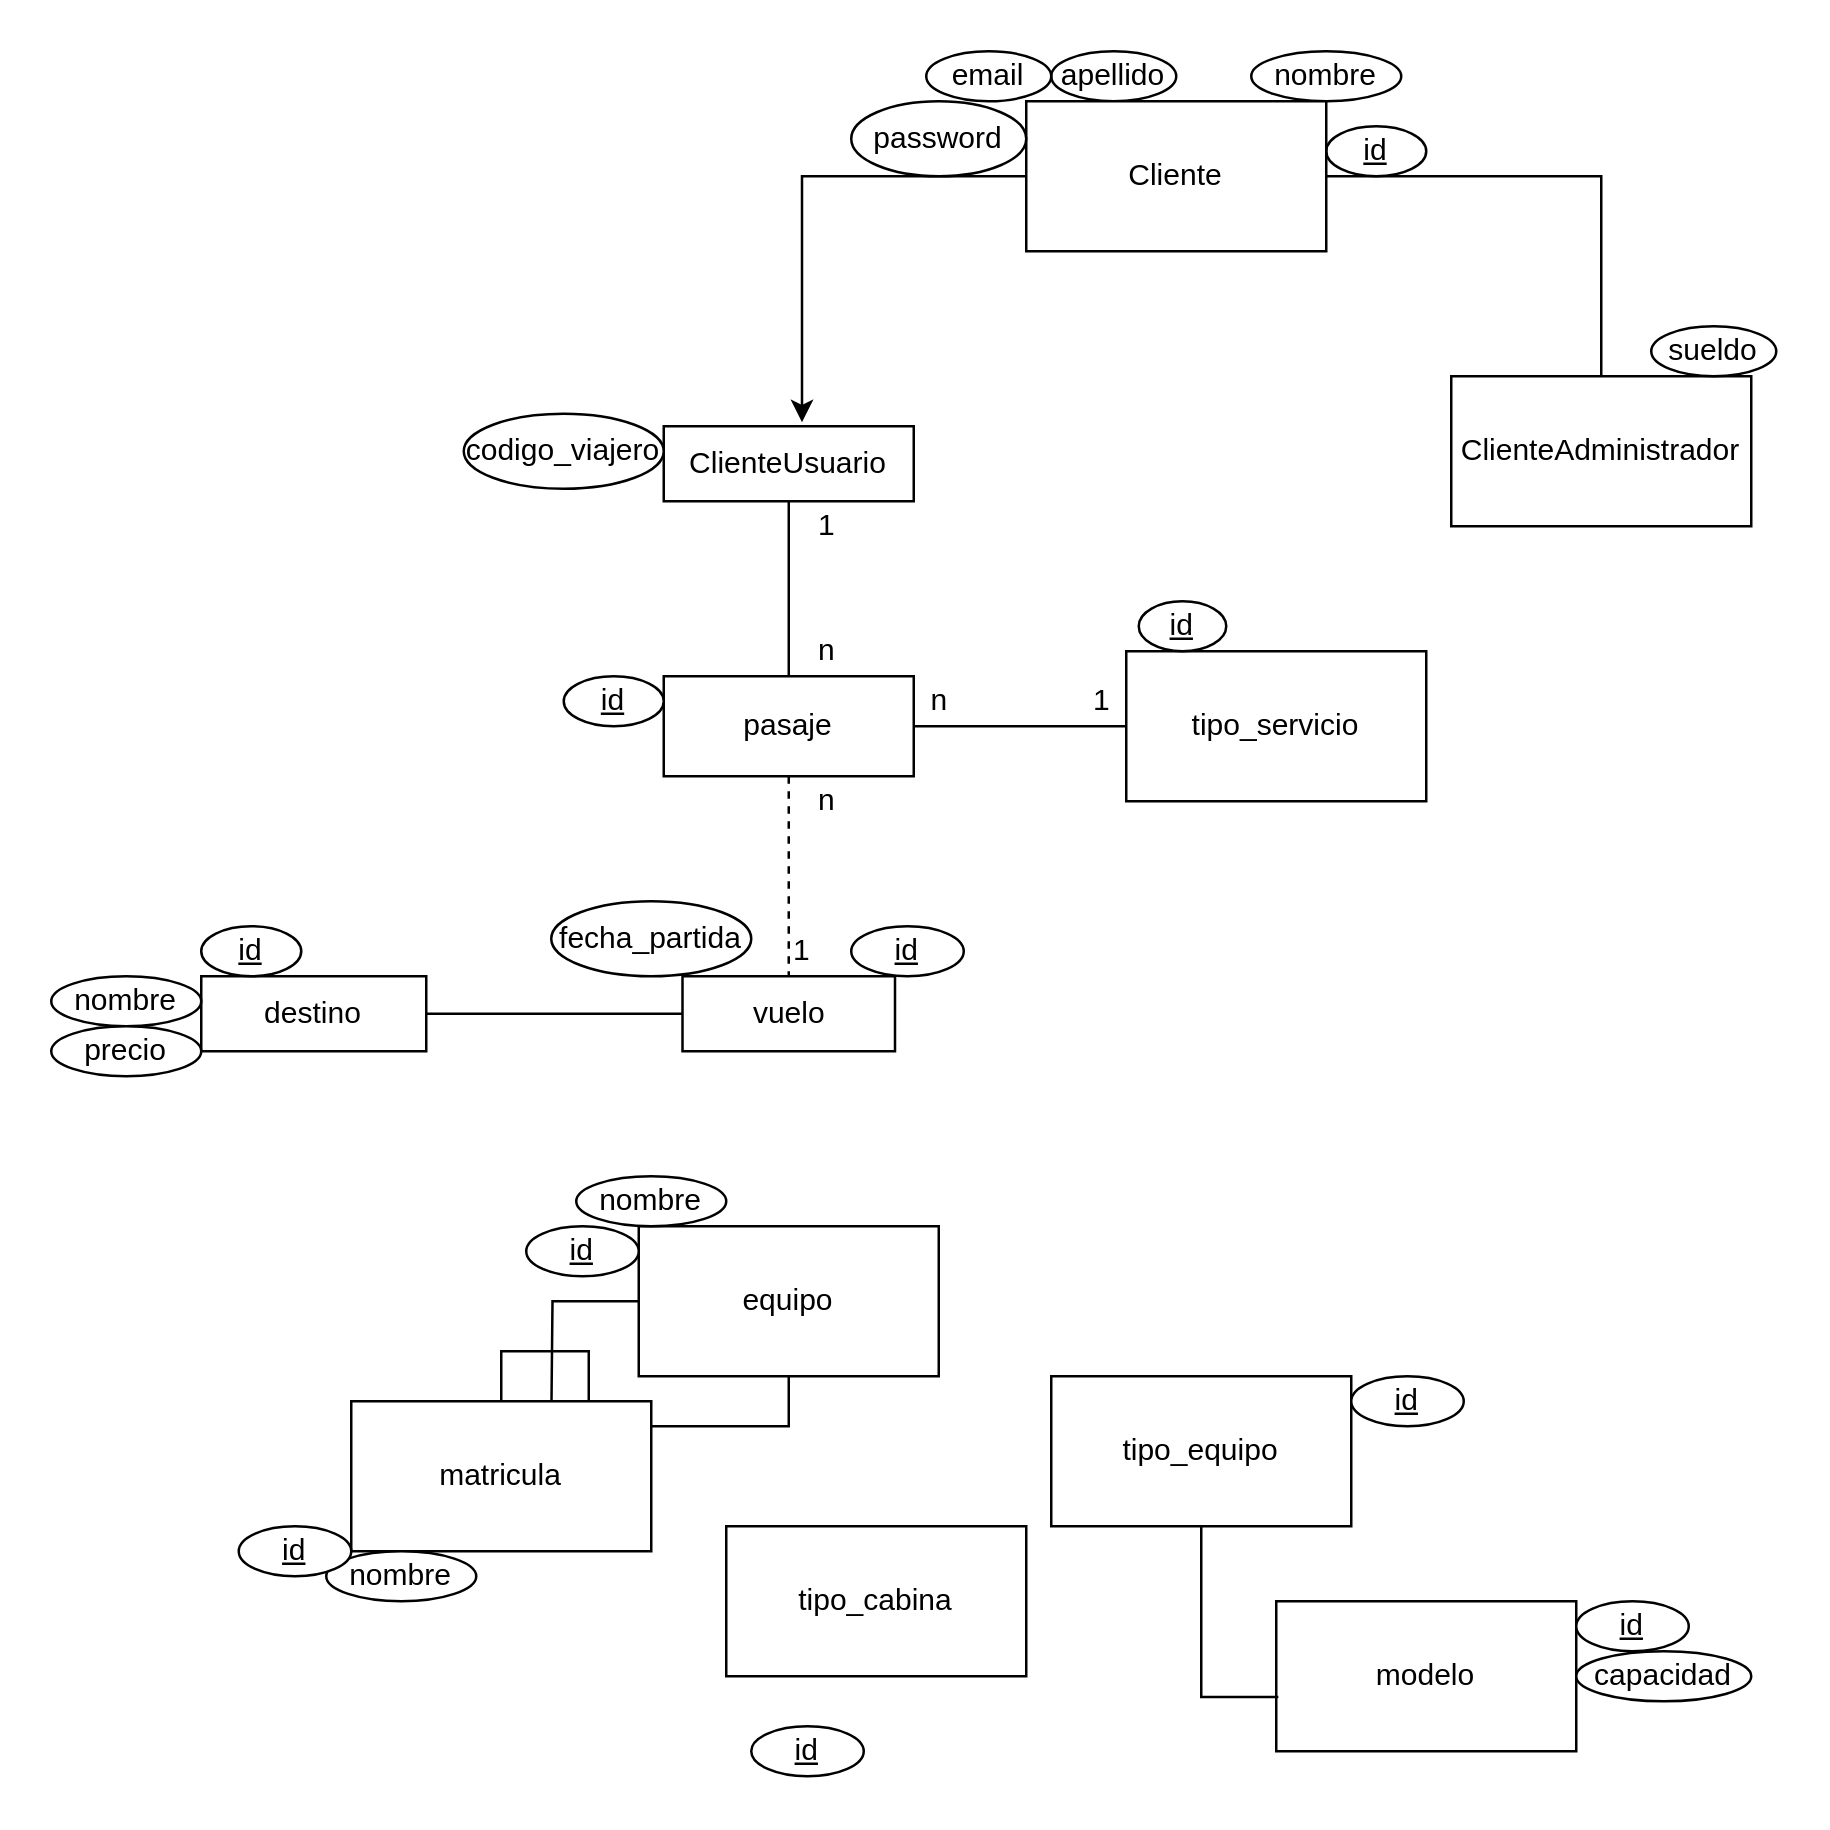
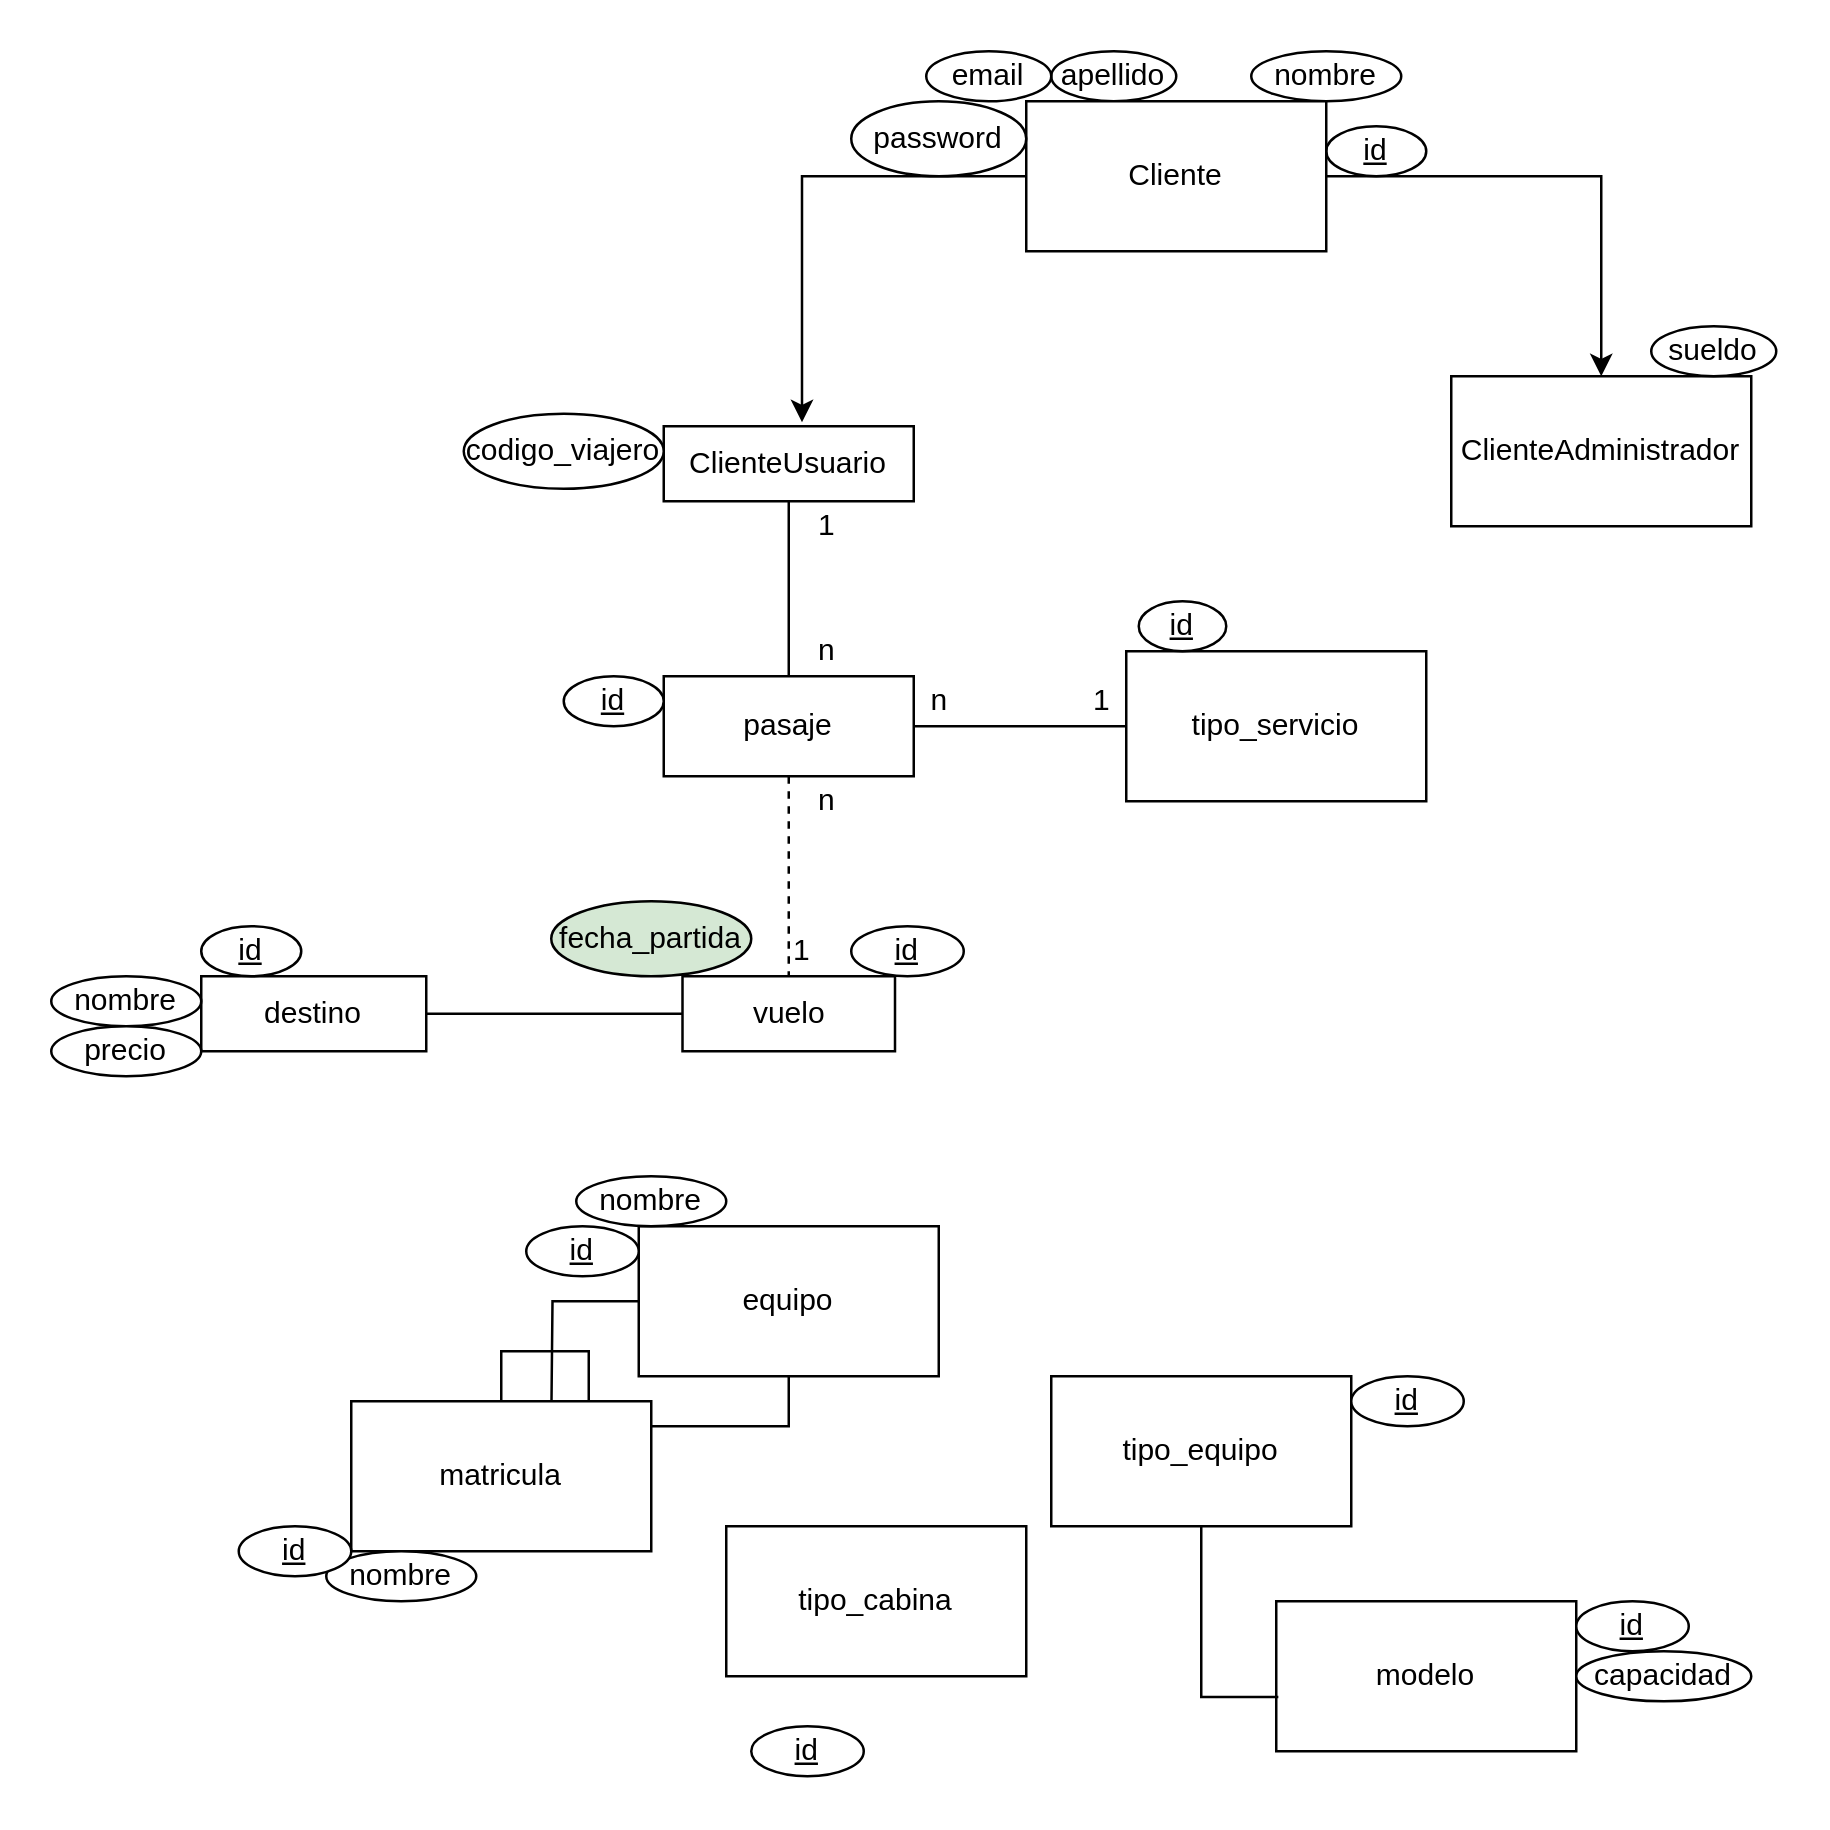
edge "Cliente" -- "ClienteAdministrador": arrowhead none -> classic
node "fecha_partida": fillcolor #ffffff -> #d5e8d4
